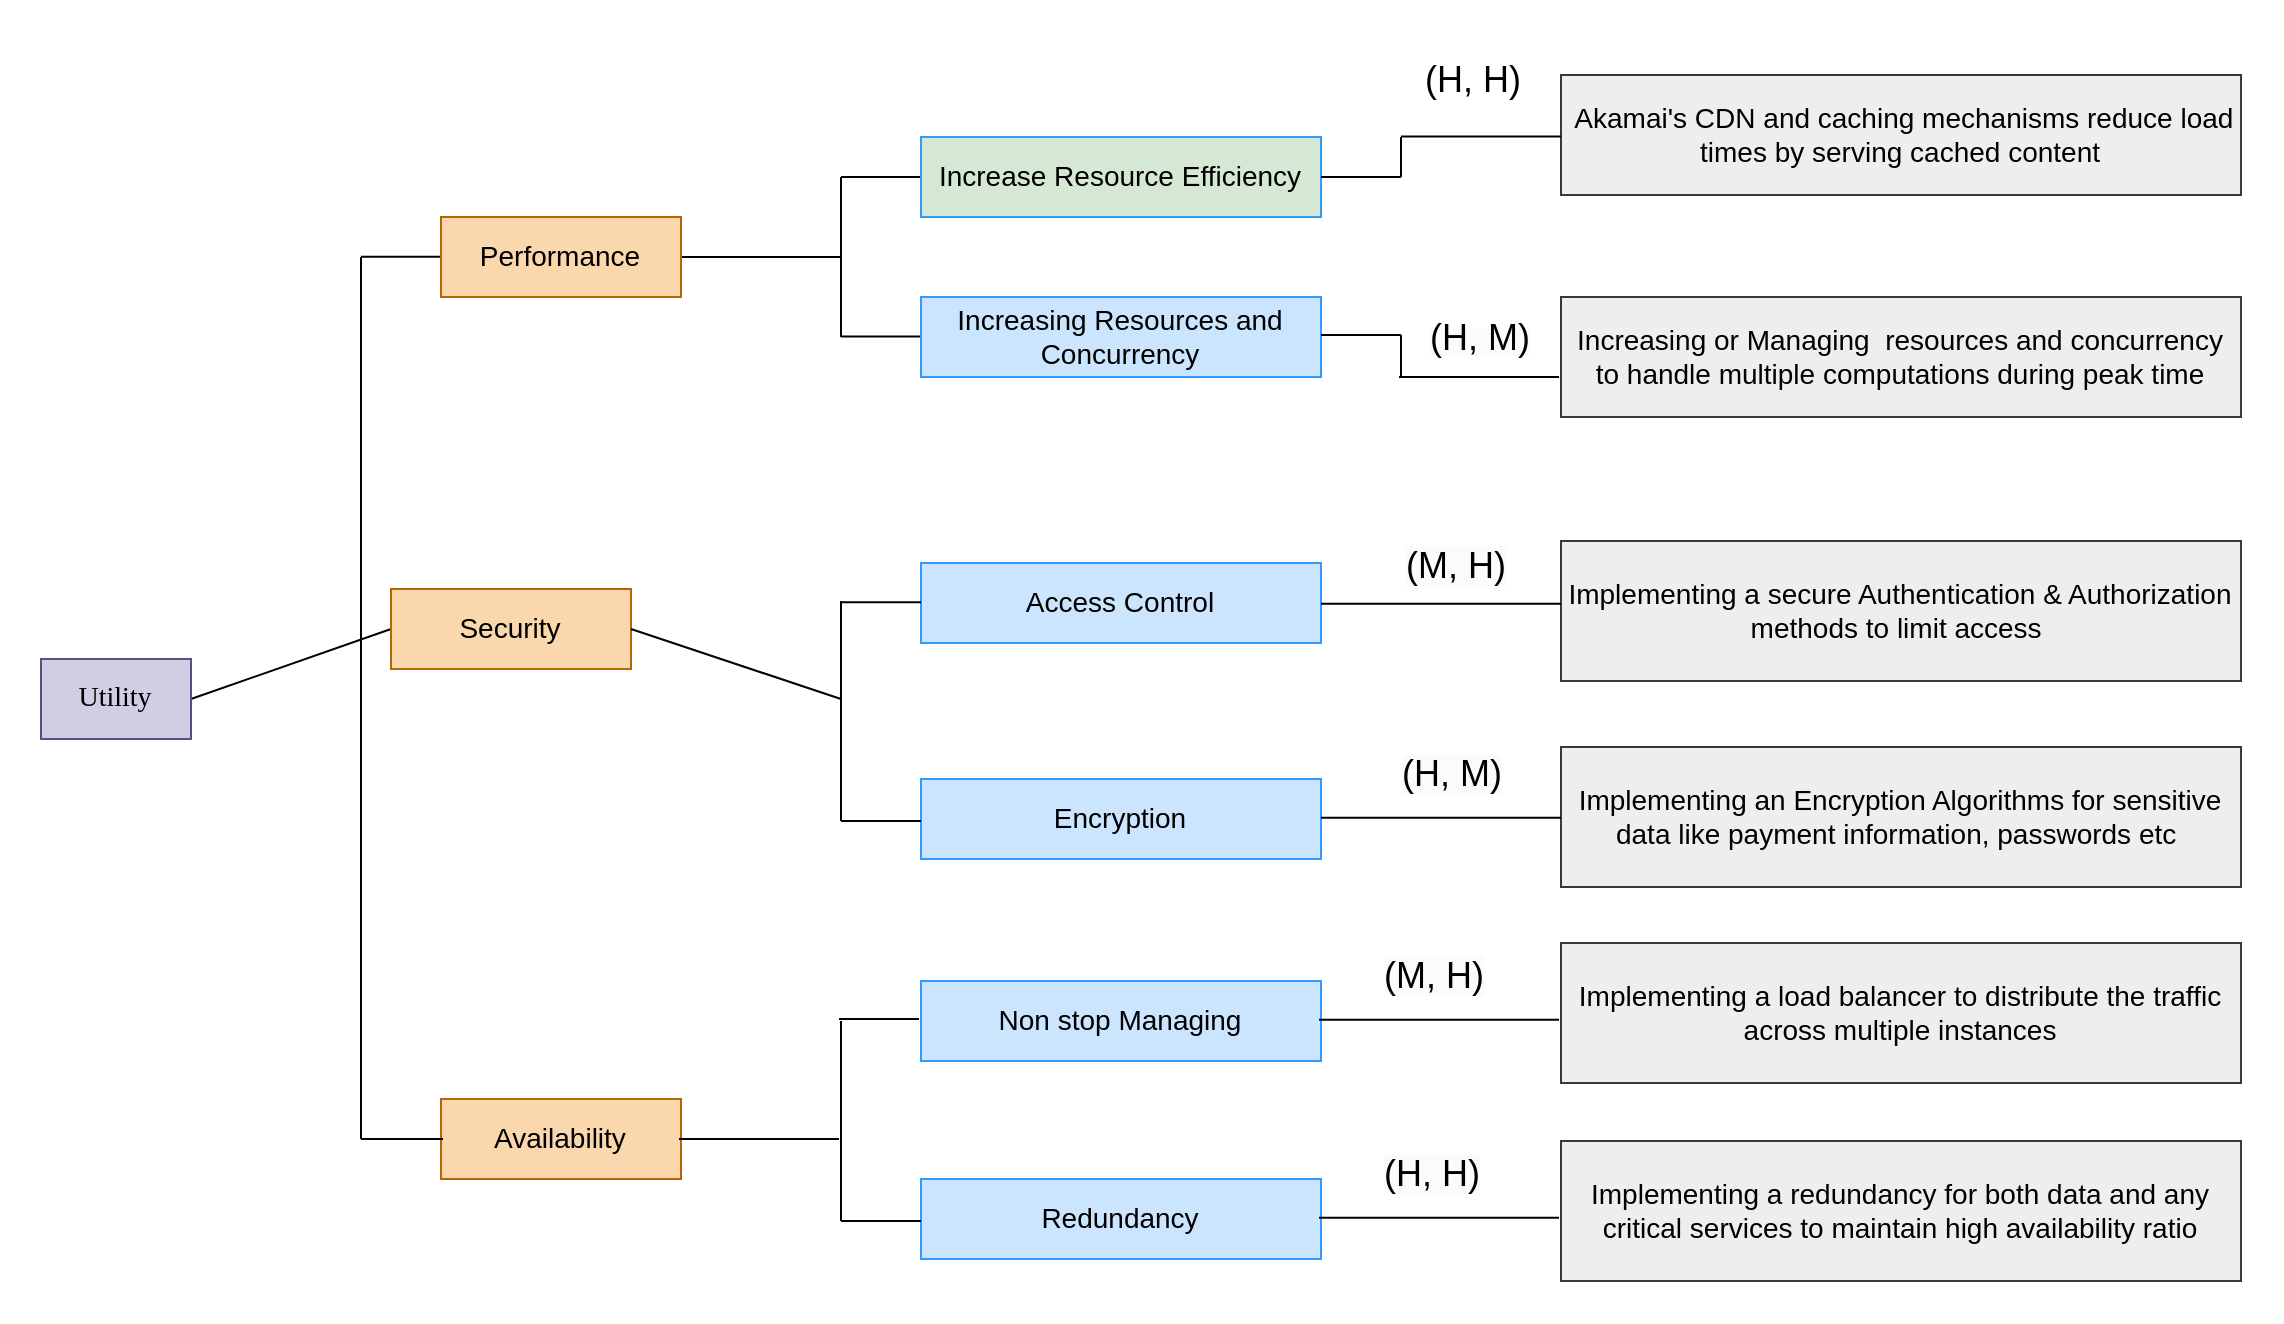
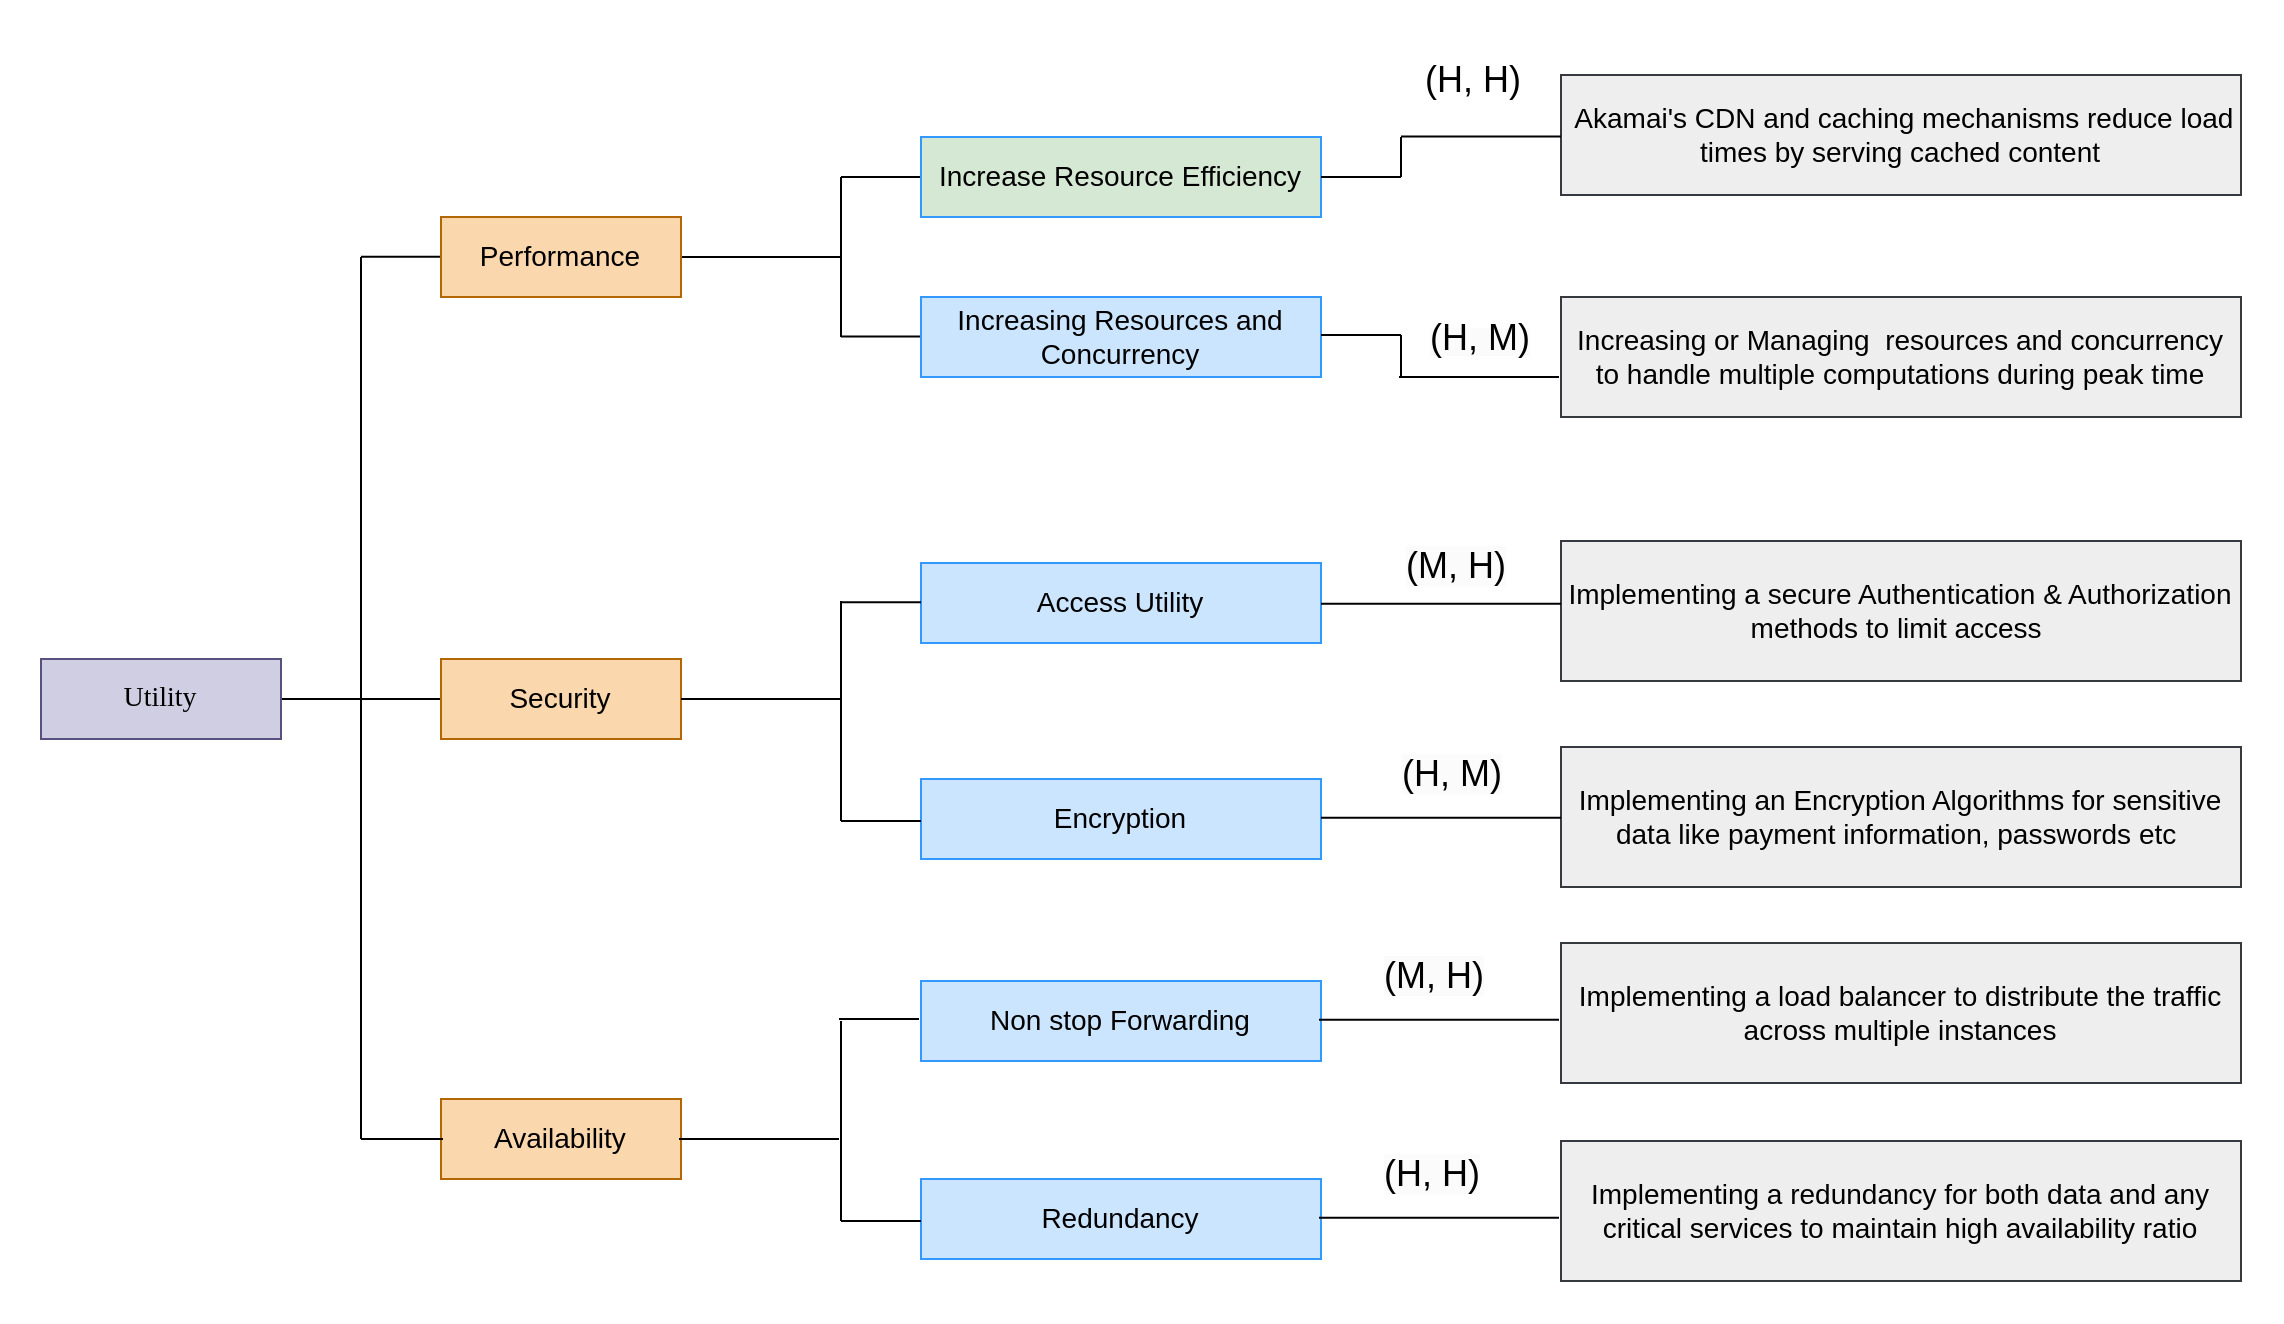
node "Access Control": label "Access Control" -> "Access Utility"
node "Security": moved (511, 629) -> (561, 699)
node "Utility": size 150x80 -> 240x80
node "Non stop Managing": label "Non stop Managing" -> "Non stop Forwarding"
